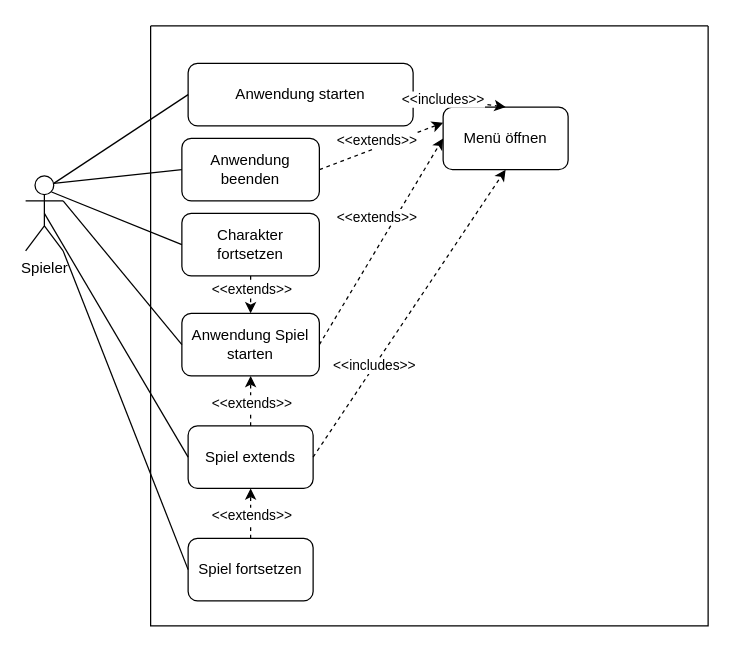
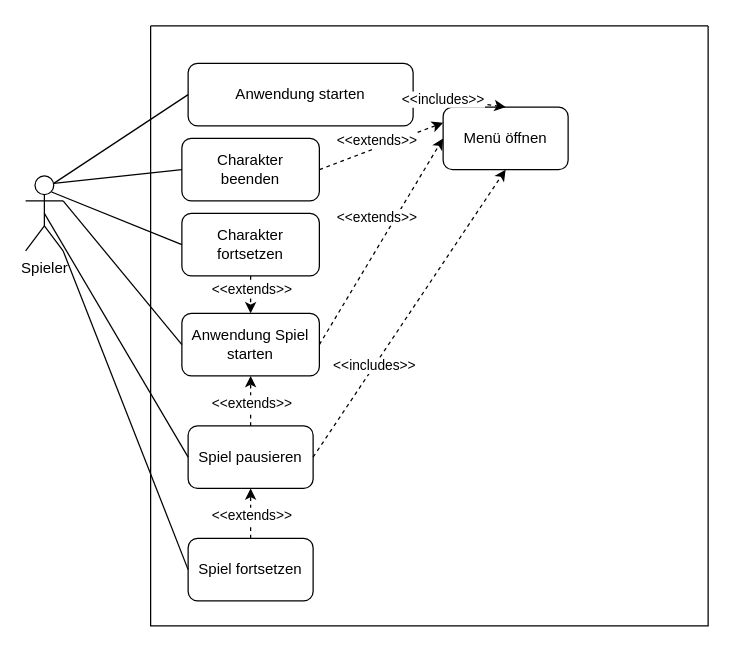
node "Anwendung beenden": label "Anwendung beenden" -> "Charakter beenden"
node "Spiel extends": label "Spiel extends" -> "Spiel pausieren"
